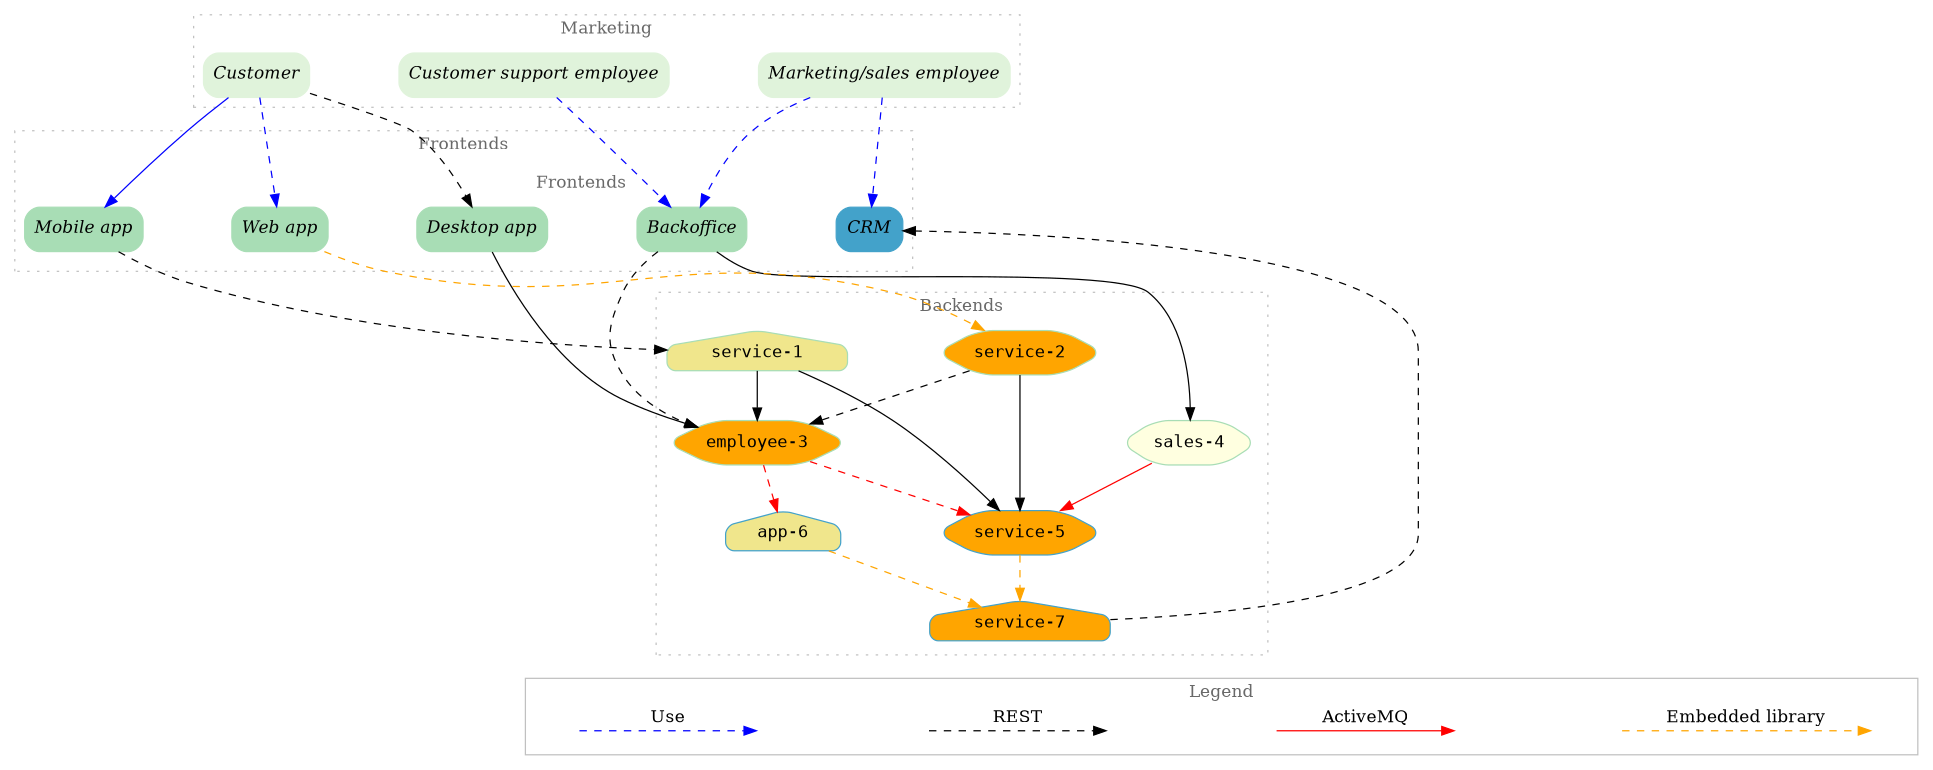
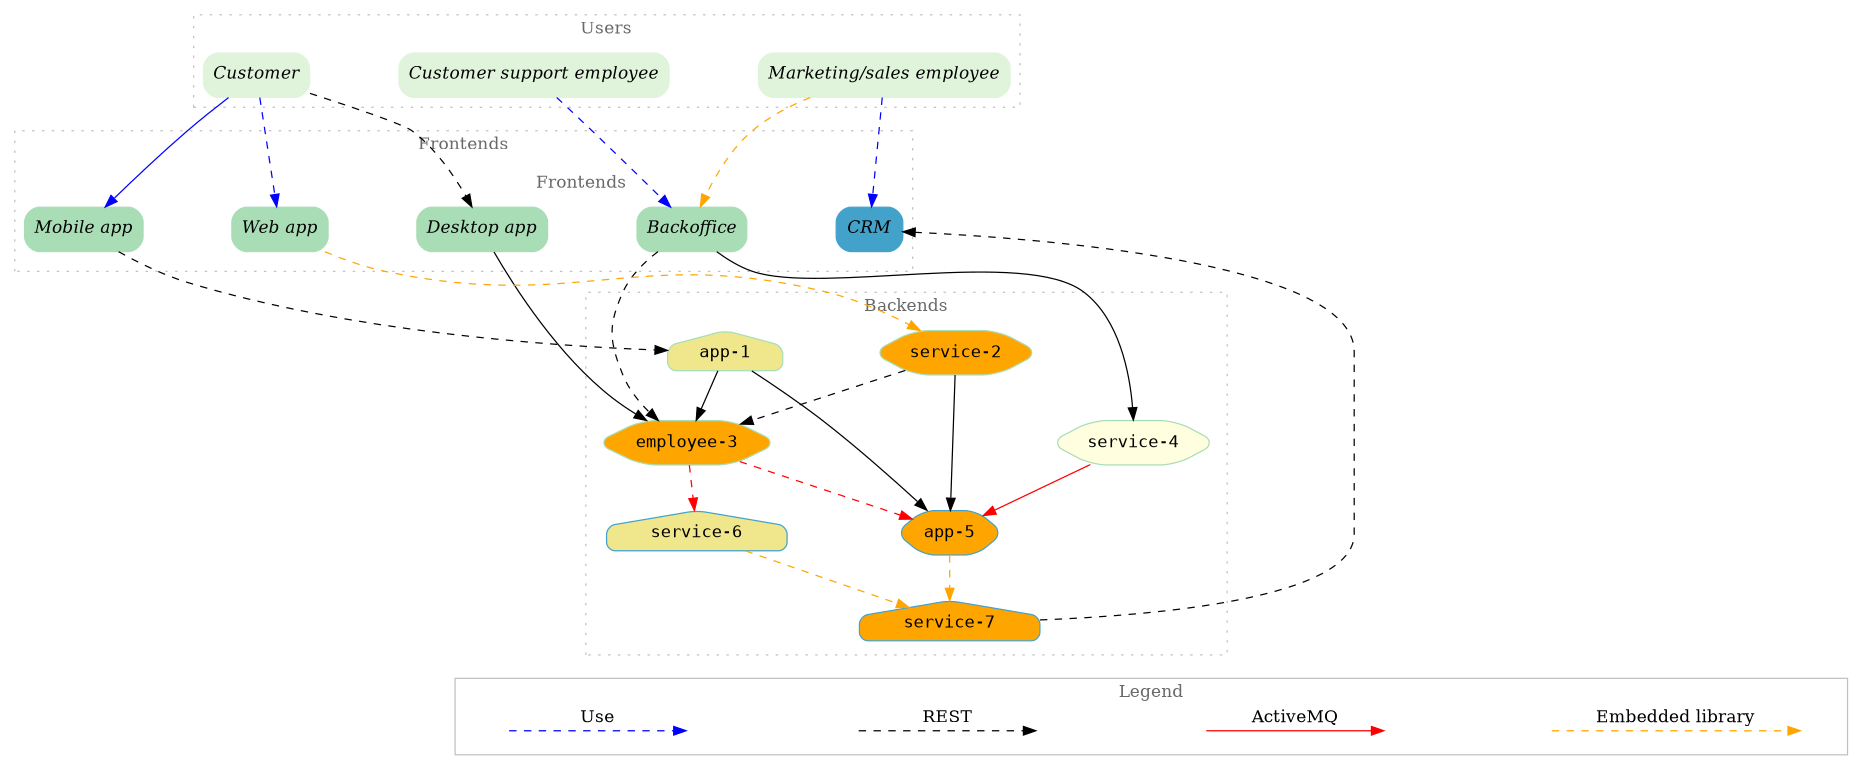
cluster "Marketing": label "Marketing" -> "Users"
edge "Marketing/sales employee" -> "Backoffice": color blue -> orange
node "service-1": label "service-1" -> "app-1"
node "sales-4": label "sales-4" -> "service-4"
node "app-6": label "app-6" -> "service-6"
node "service-5": label "service-5" -> "app-5"
